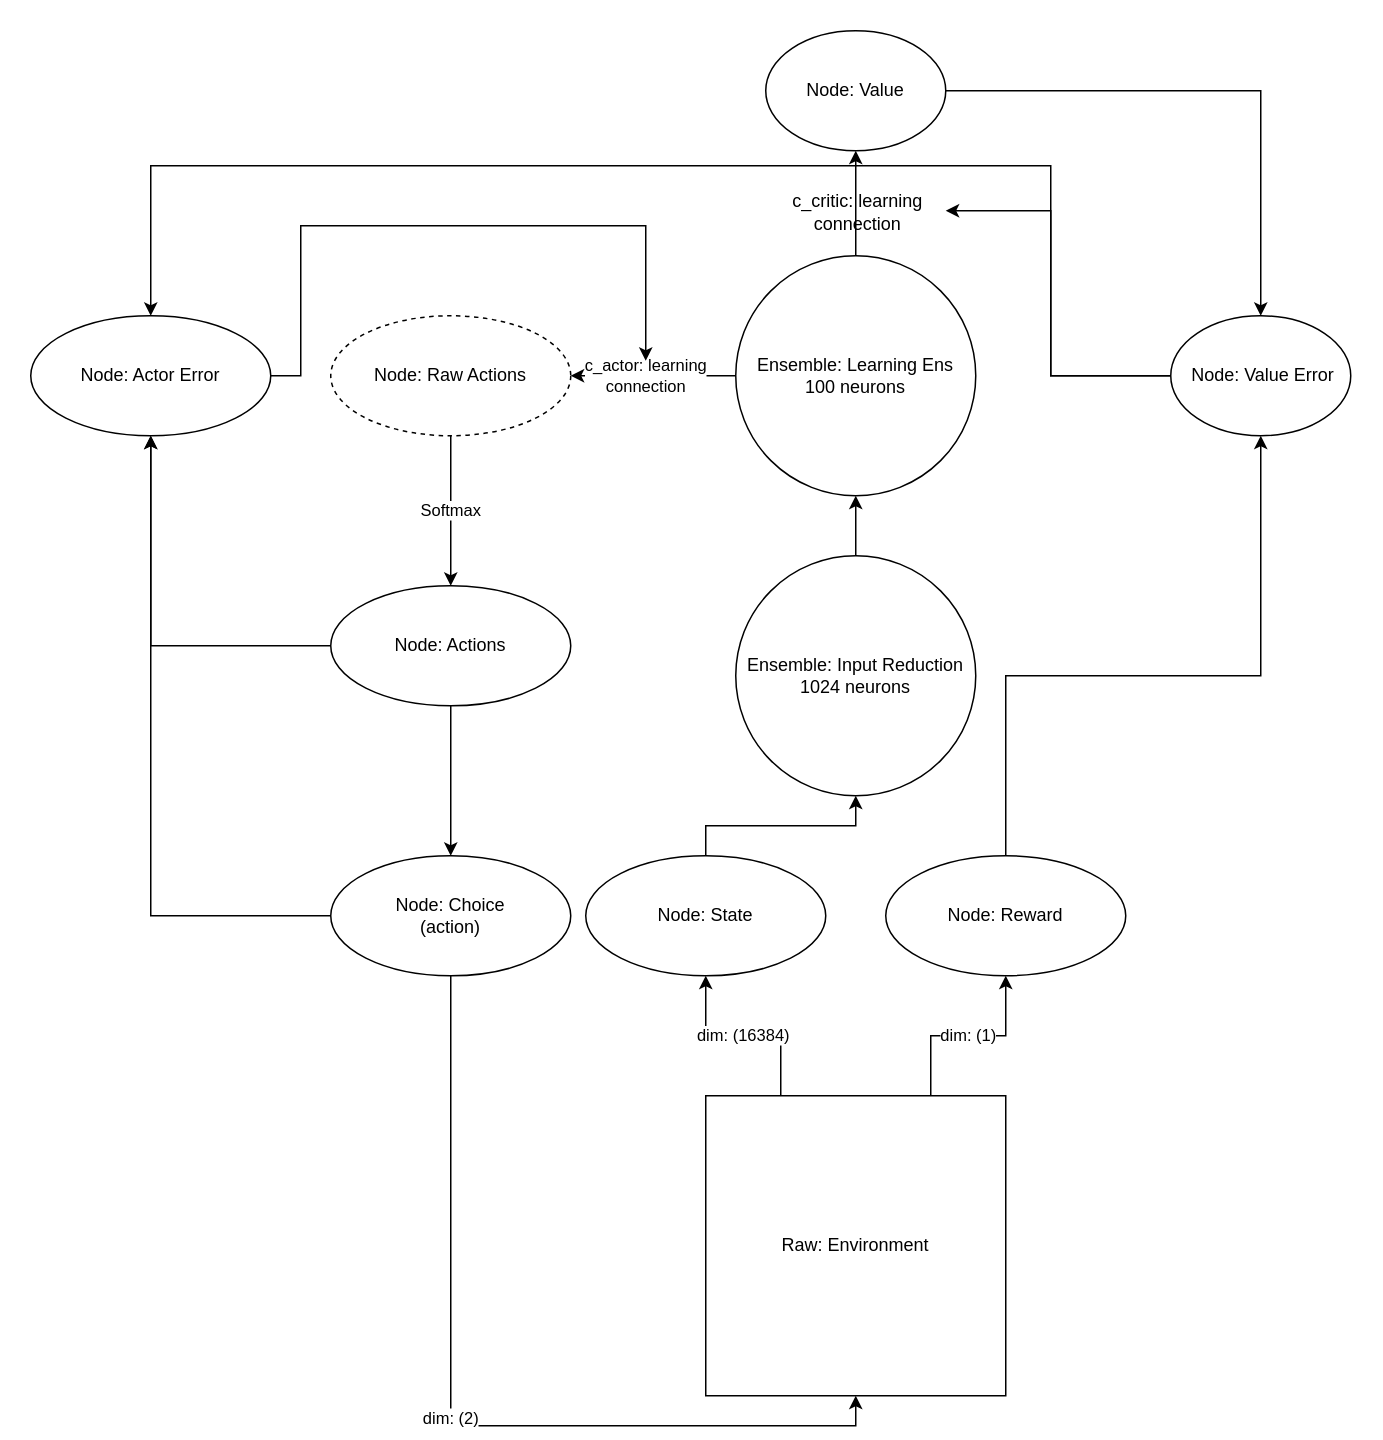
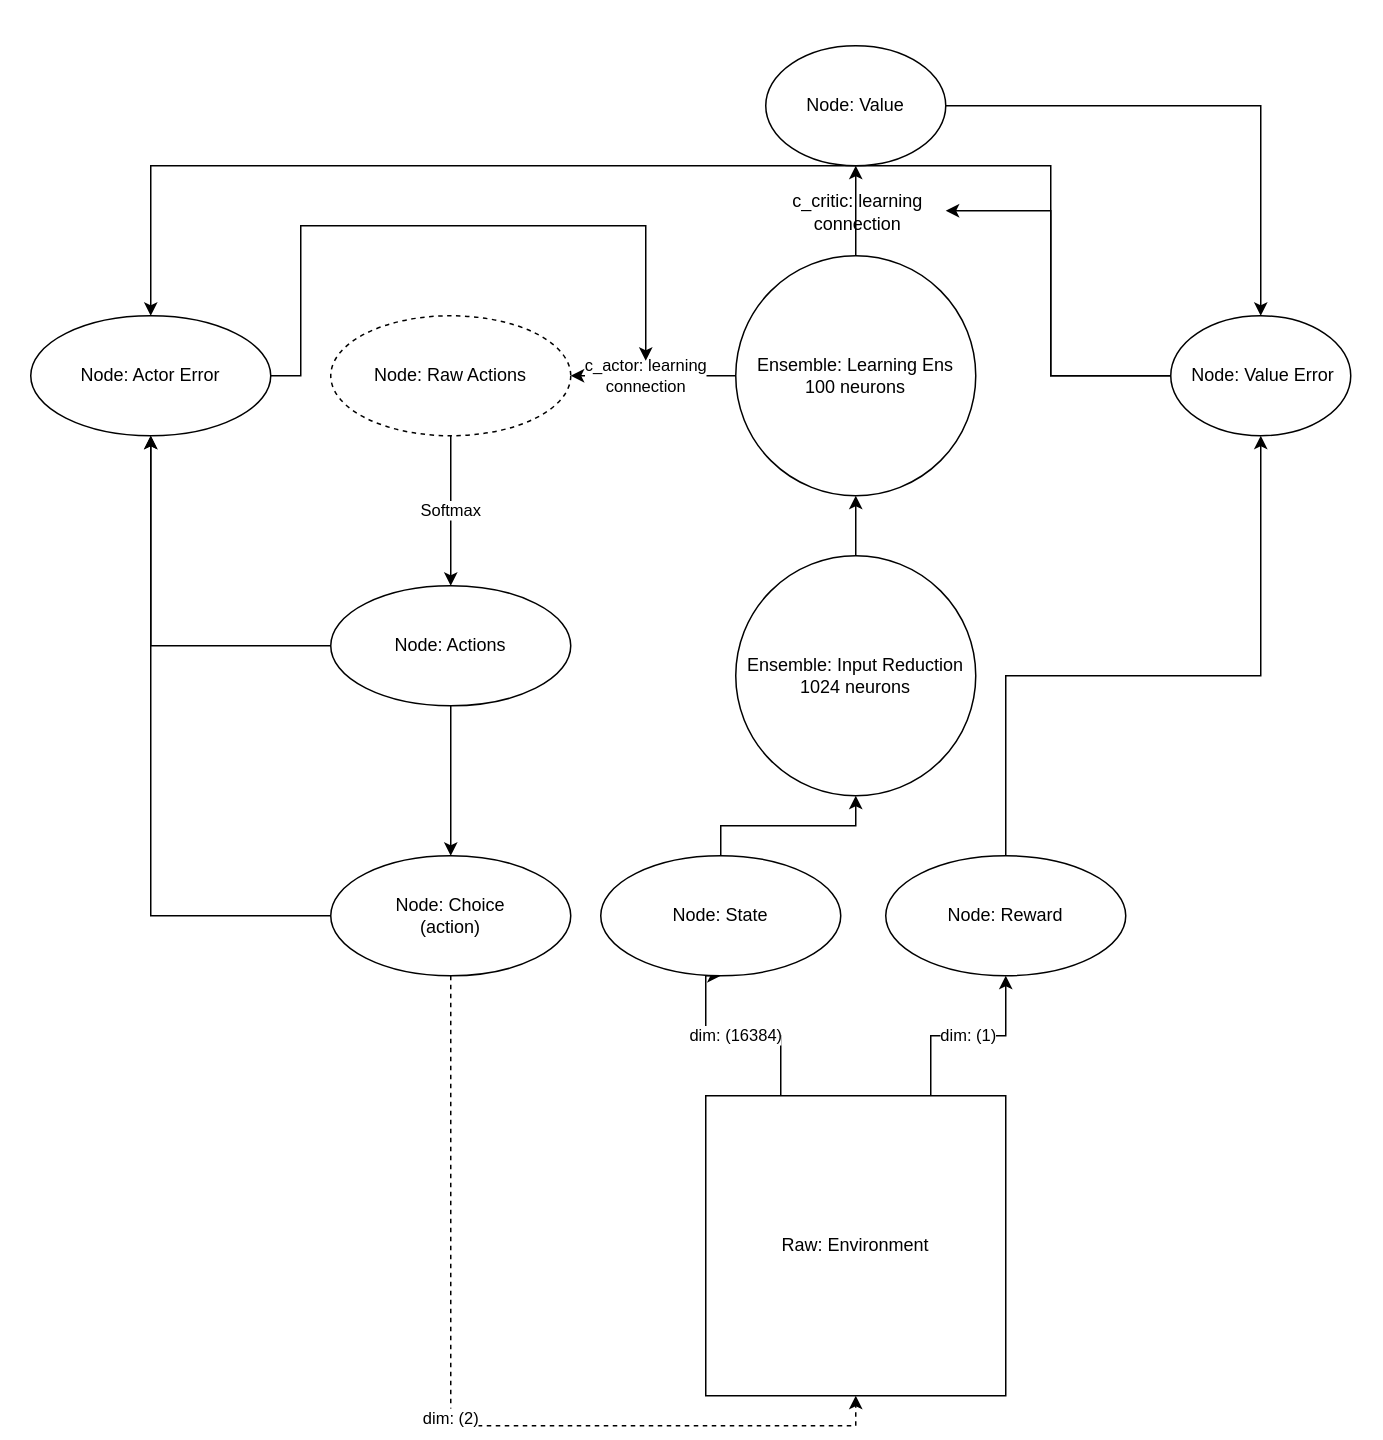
node "Node: Value": moved (856, 91) -> (856, 106)
node "Node: State": moved (706, 916) -> (721, 916)
edge "Node: Choice (action)" -> "Raw: Environment": style solid -> dashed
